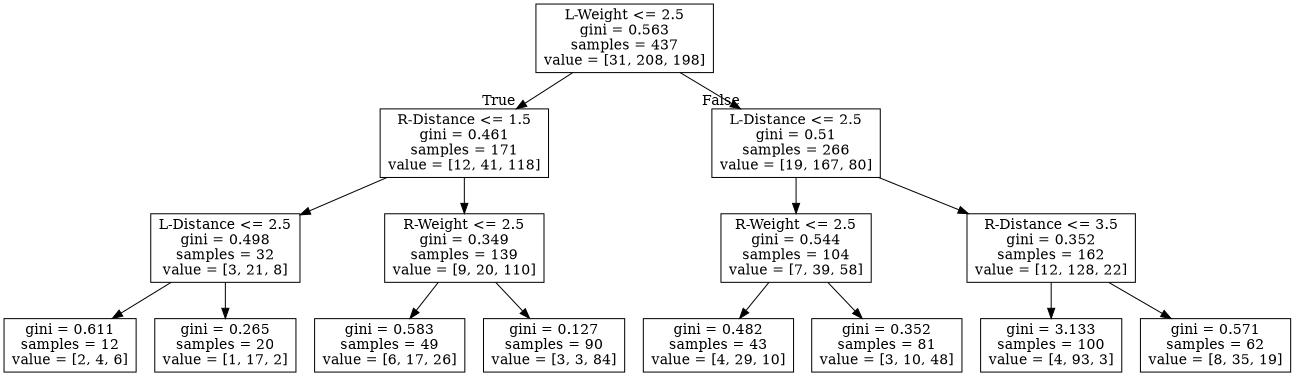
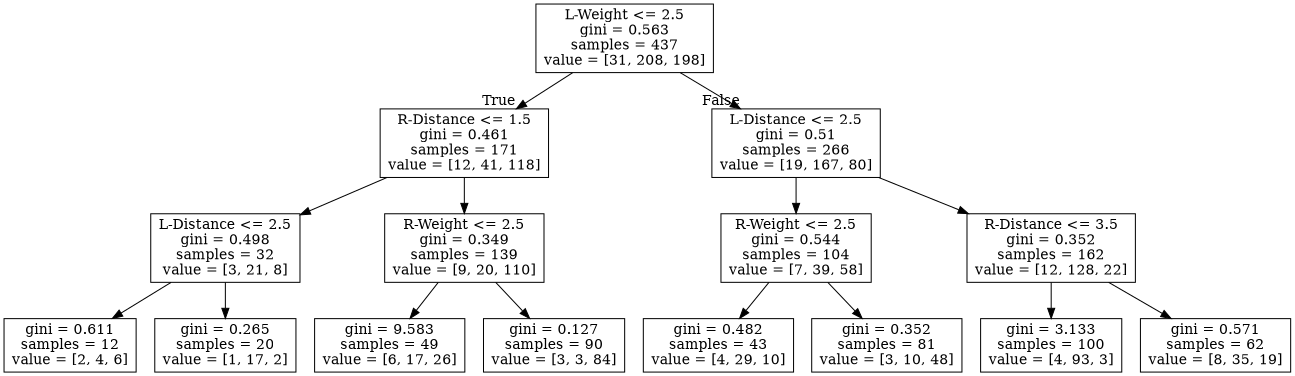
node "gini = 0.583 samples = 49 value = [6, 17, 26]": label "gini = 0.583 samples = 49 value = [6, 17, 26]" -> "gini = 9.583 samples = 49 value = [6, 17, 26]"
